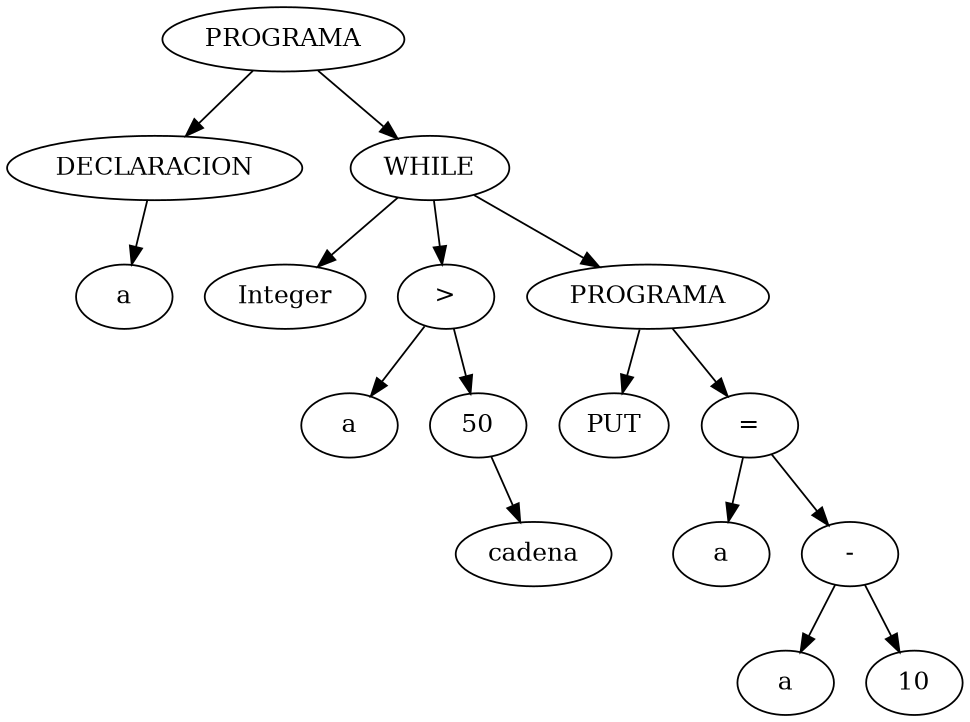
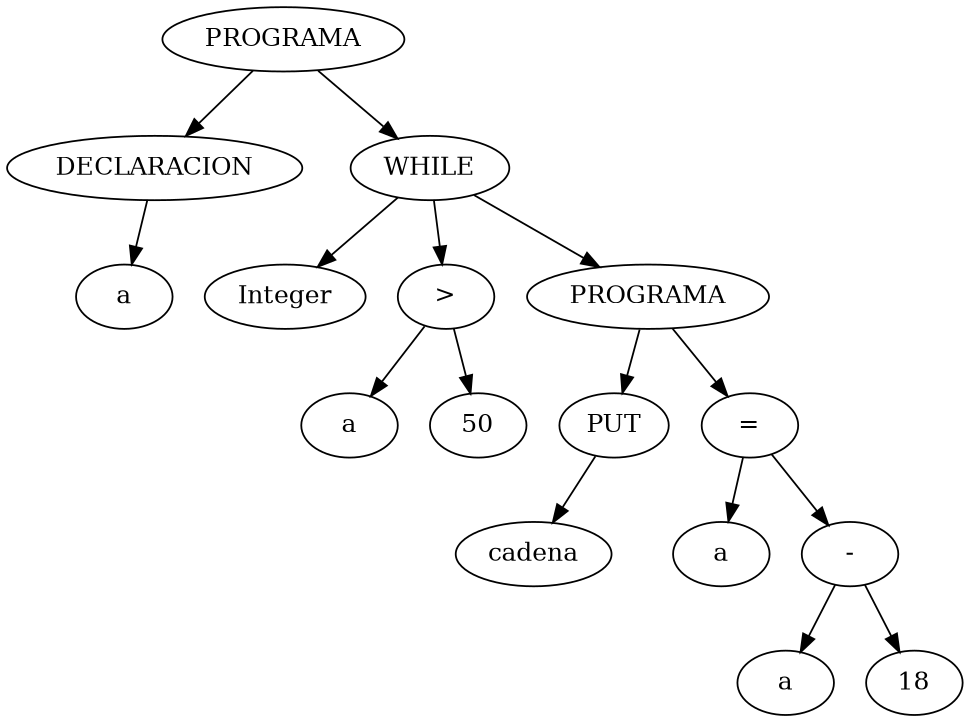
edge "50" -> "cadena": now "PUT" -> "cadena"
node "10": label "10" -> "18"
